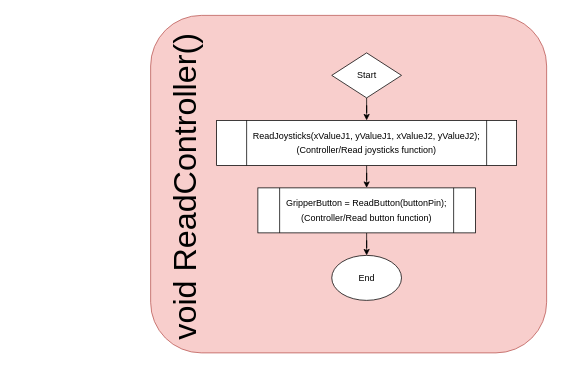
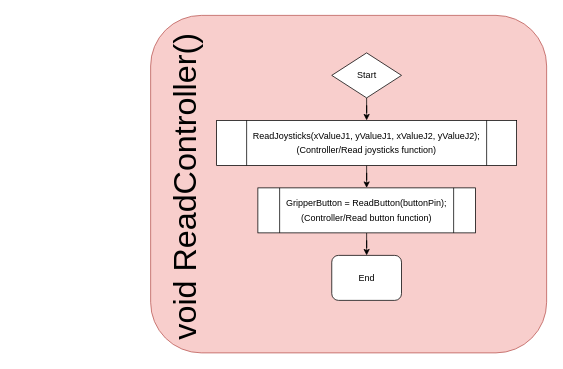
node "End": shape ellipse -> rounded rectangle
